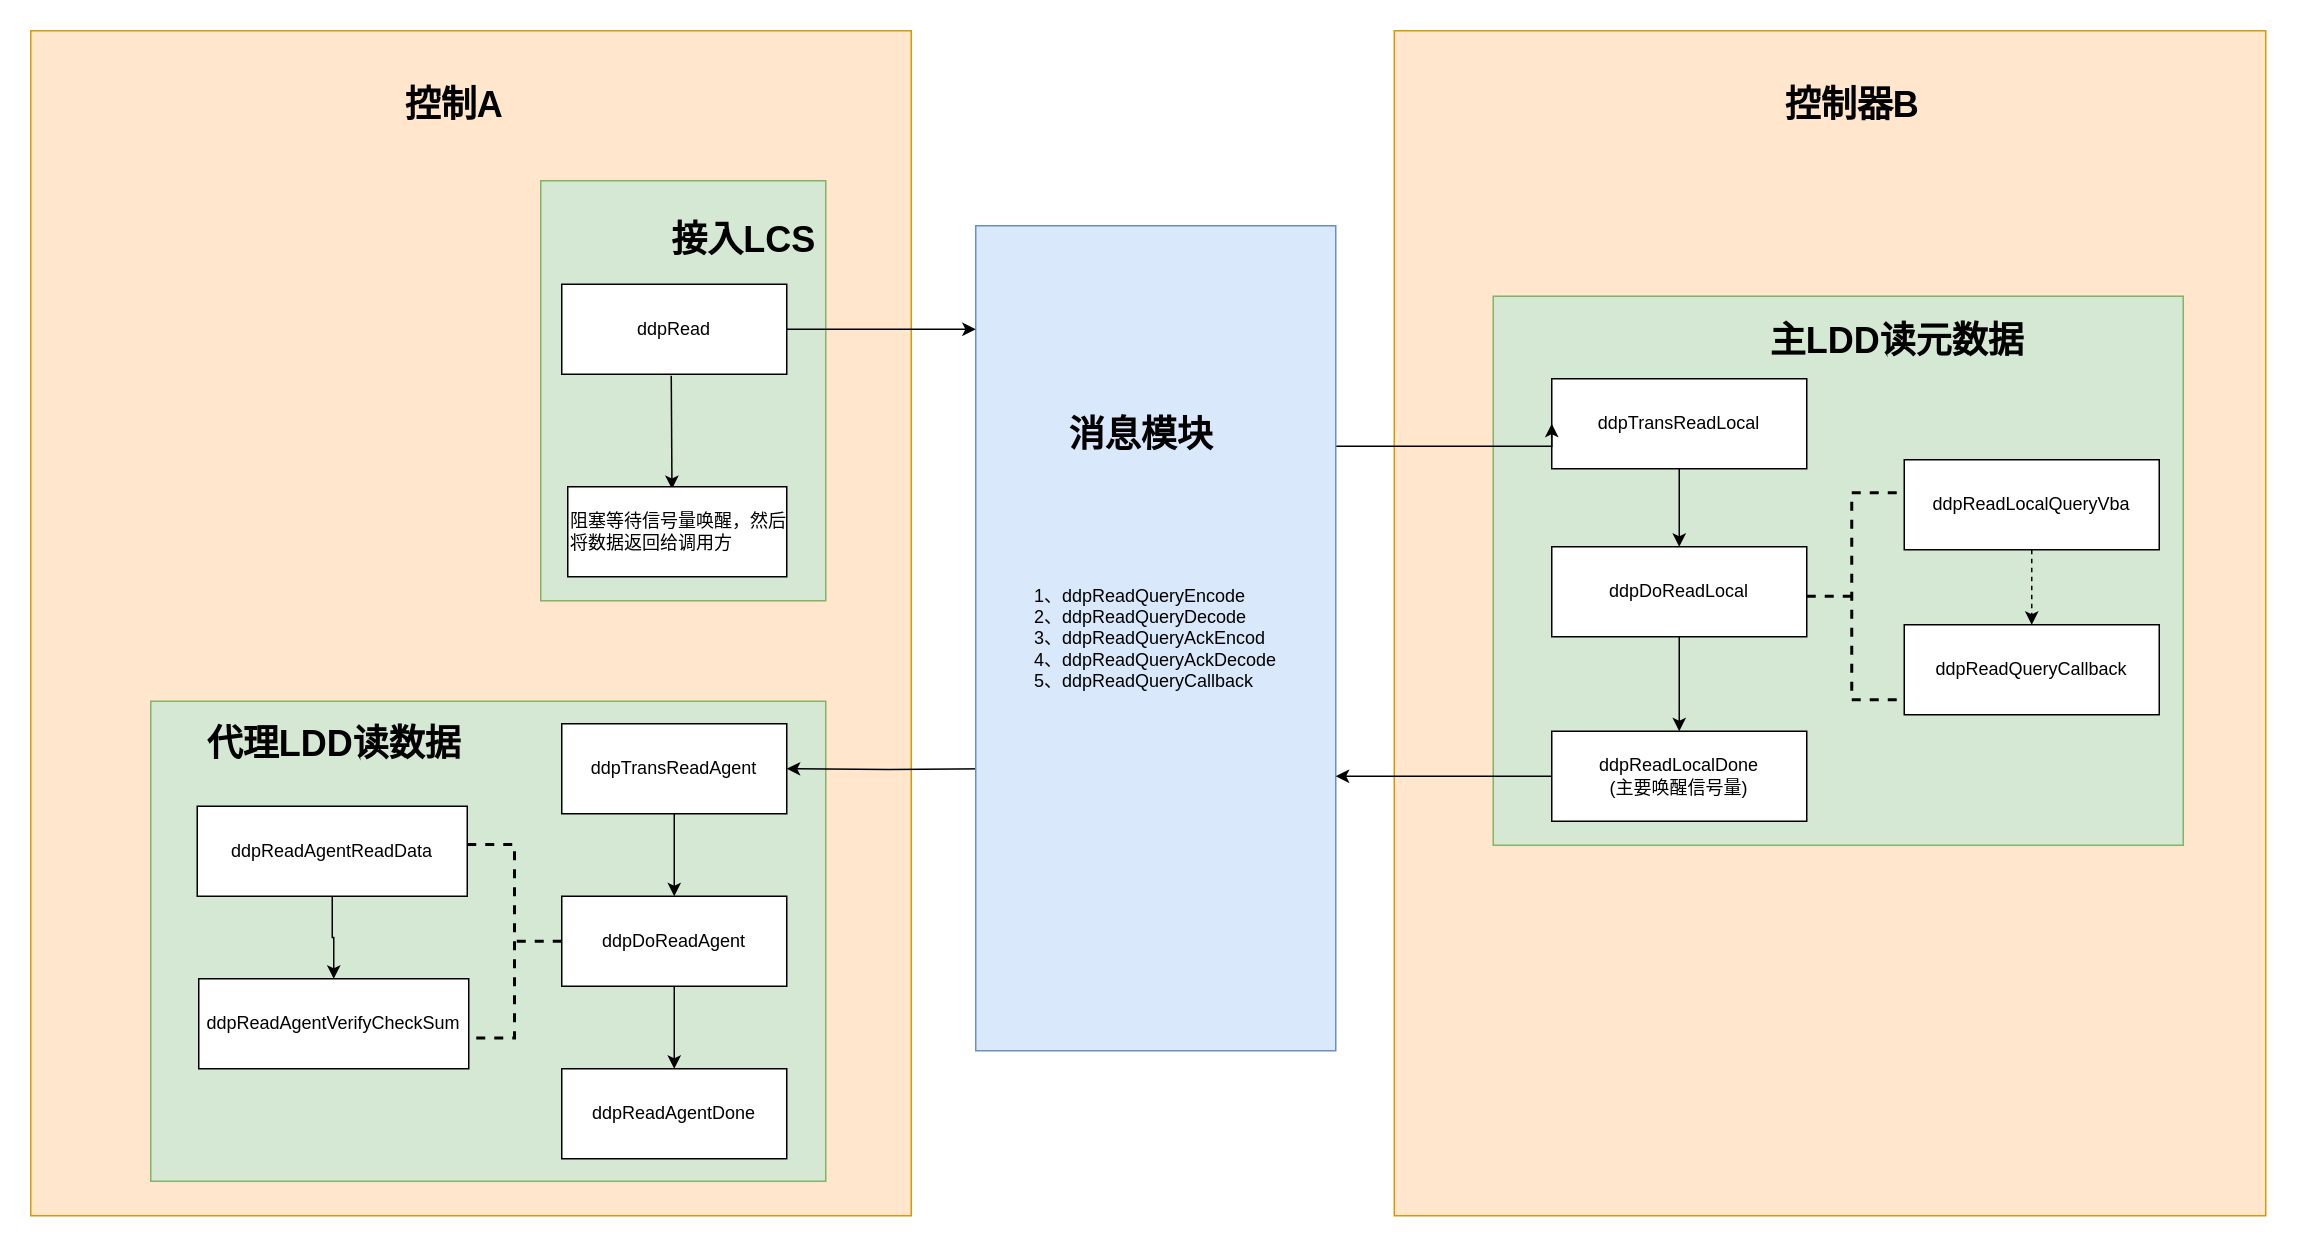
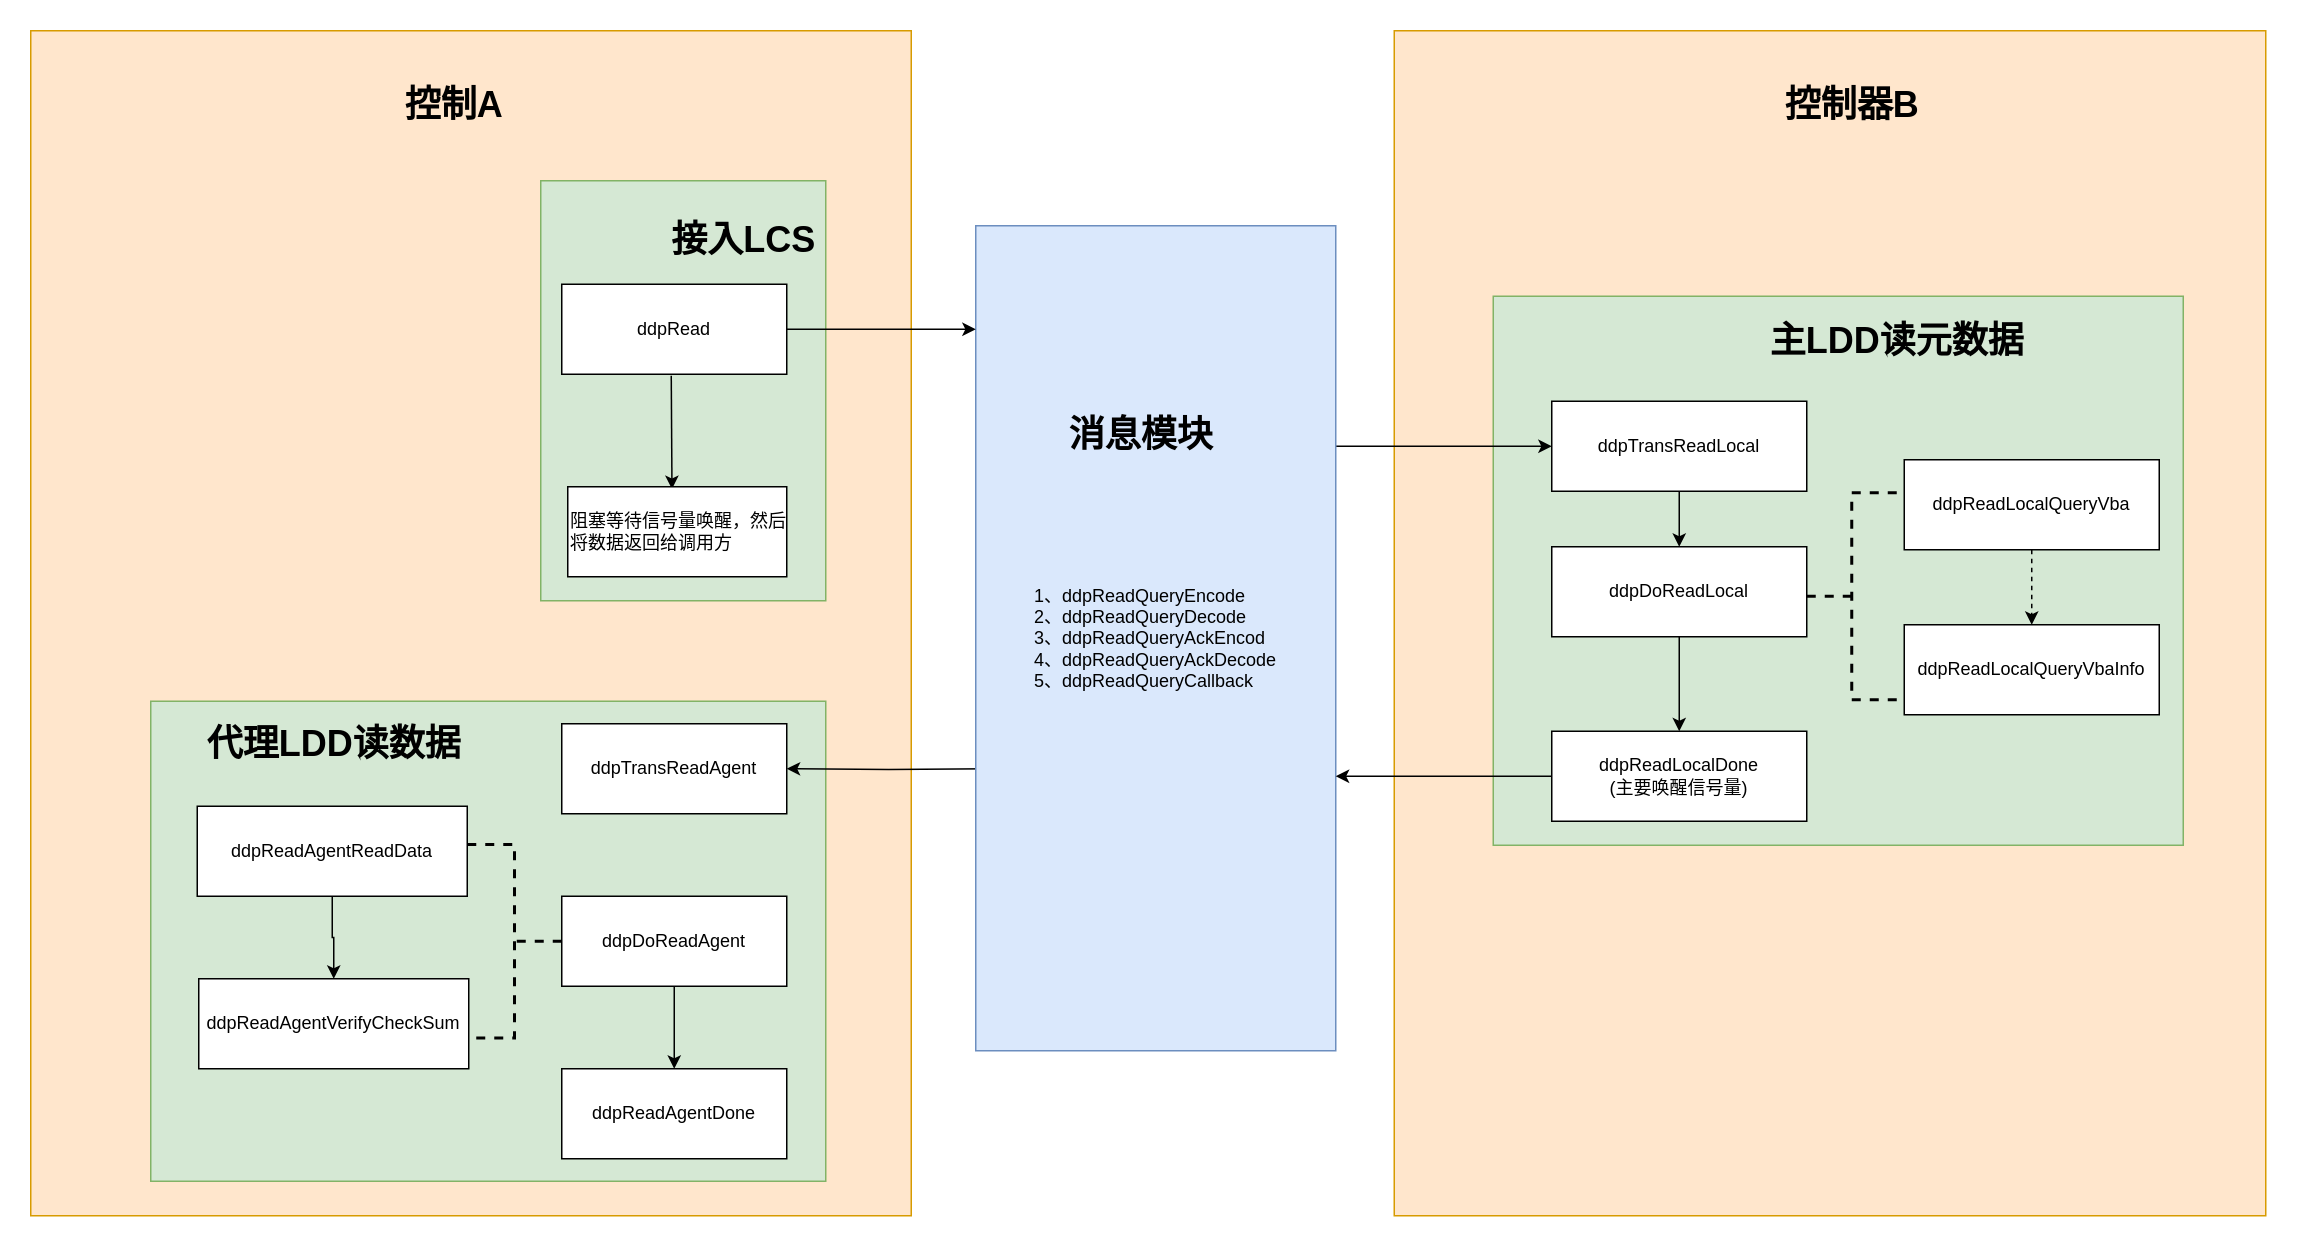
node "ddpTransReadLocal": moved (1679, 424) -> (1679, 446)
node "ddpReadQueryCallback": label "ddpReadQueryCallback" -> "ddpReadLocalQueryVbaInfo"
edge "ddpTransReadAgent" -> "ddpDoReadAgent": removed
